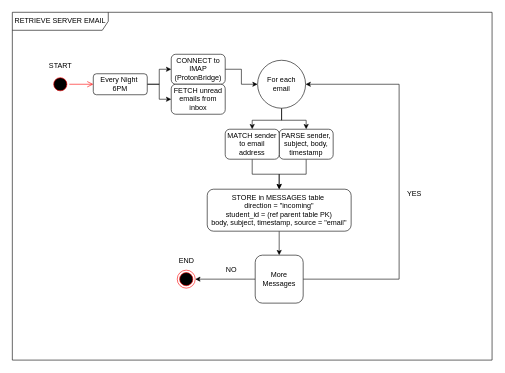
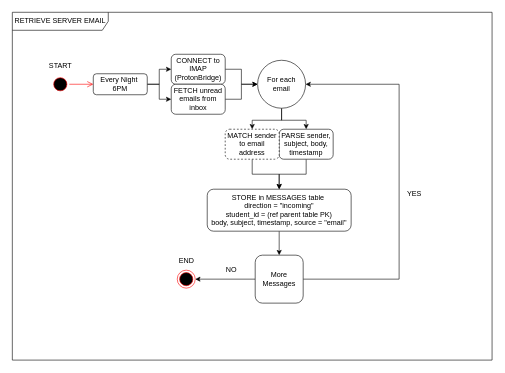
edge "FETCH unread emails from inbox" -> "For each email": added
node "MATCH sender to email address": style solid -> dashed
